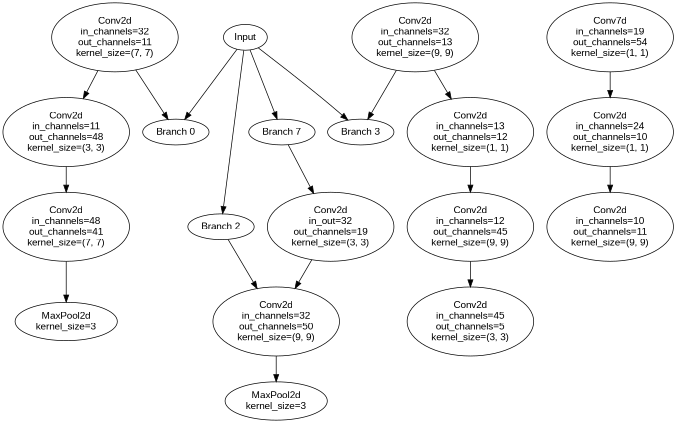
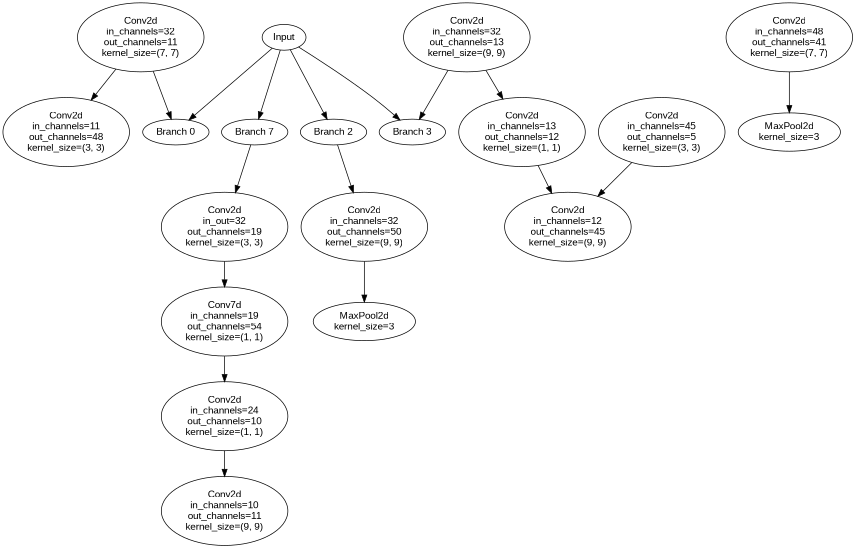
edge "Conv2d in_channels=11 out_channels=48 kernel_size=(3, 3)" -> "Conv2d in_channels=48 out_channels=41 kernel_size=(7, 7)": removed
edge "Conv2d in_out=32 out_channels=19 kernel_size=(3, 3)" -> "Conv2d in_channels=32 out_channels=50 kernel_size=(9, 9)": now "Conv2d in_out=32 out_channels=19 kernel_size=(3, 3)" -> "Conv7d in_channels=19 out_channels=54 kernel_size=(1, 1)"
edge "Conv2d in_channels=12 out_channels=45 kernel_size=(9, 9)" -> "Conv2d in_channels=45 out_channels=5 kernel_size=(3, 3)": reversed
